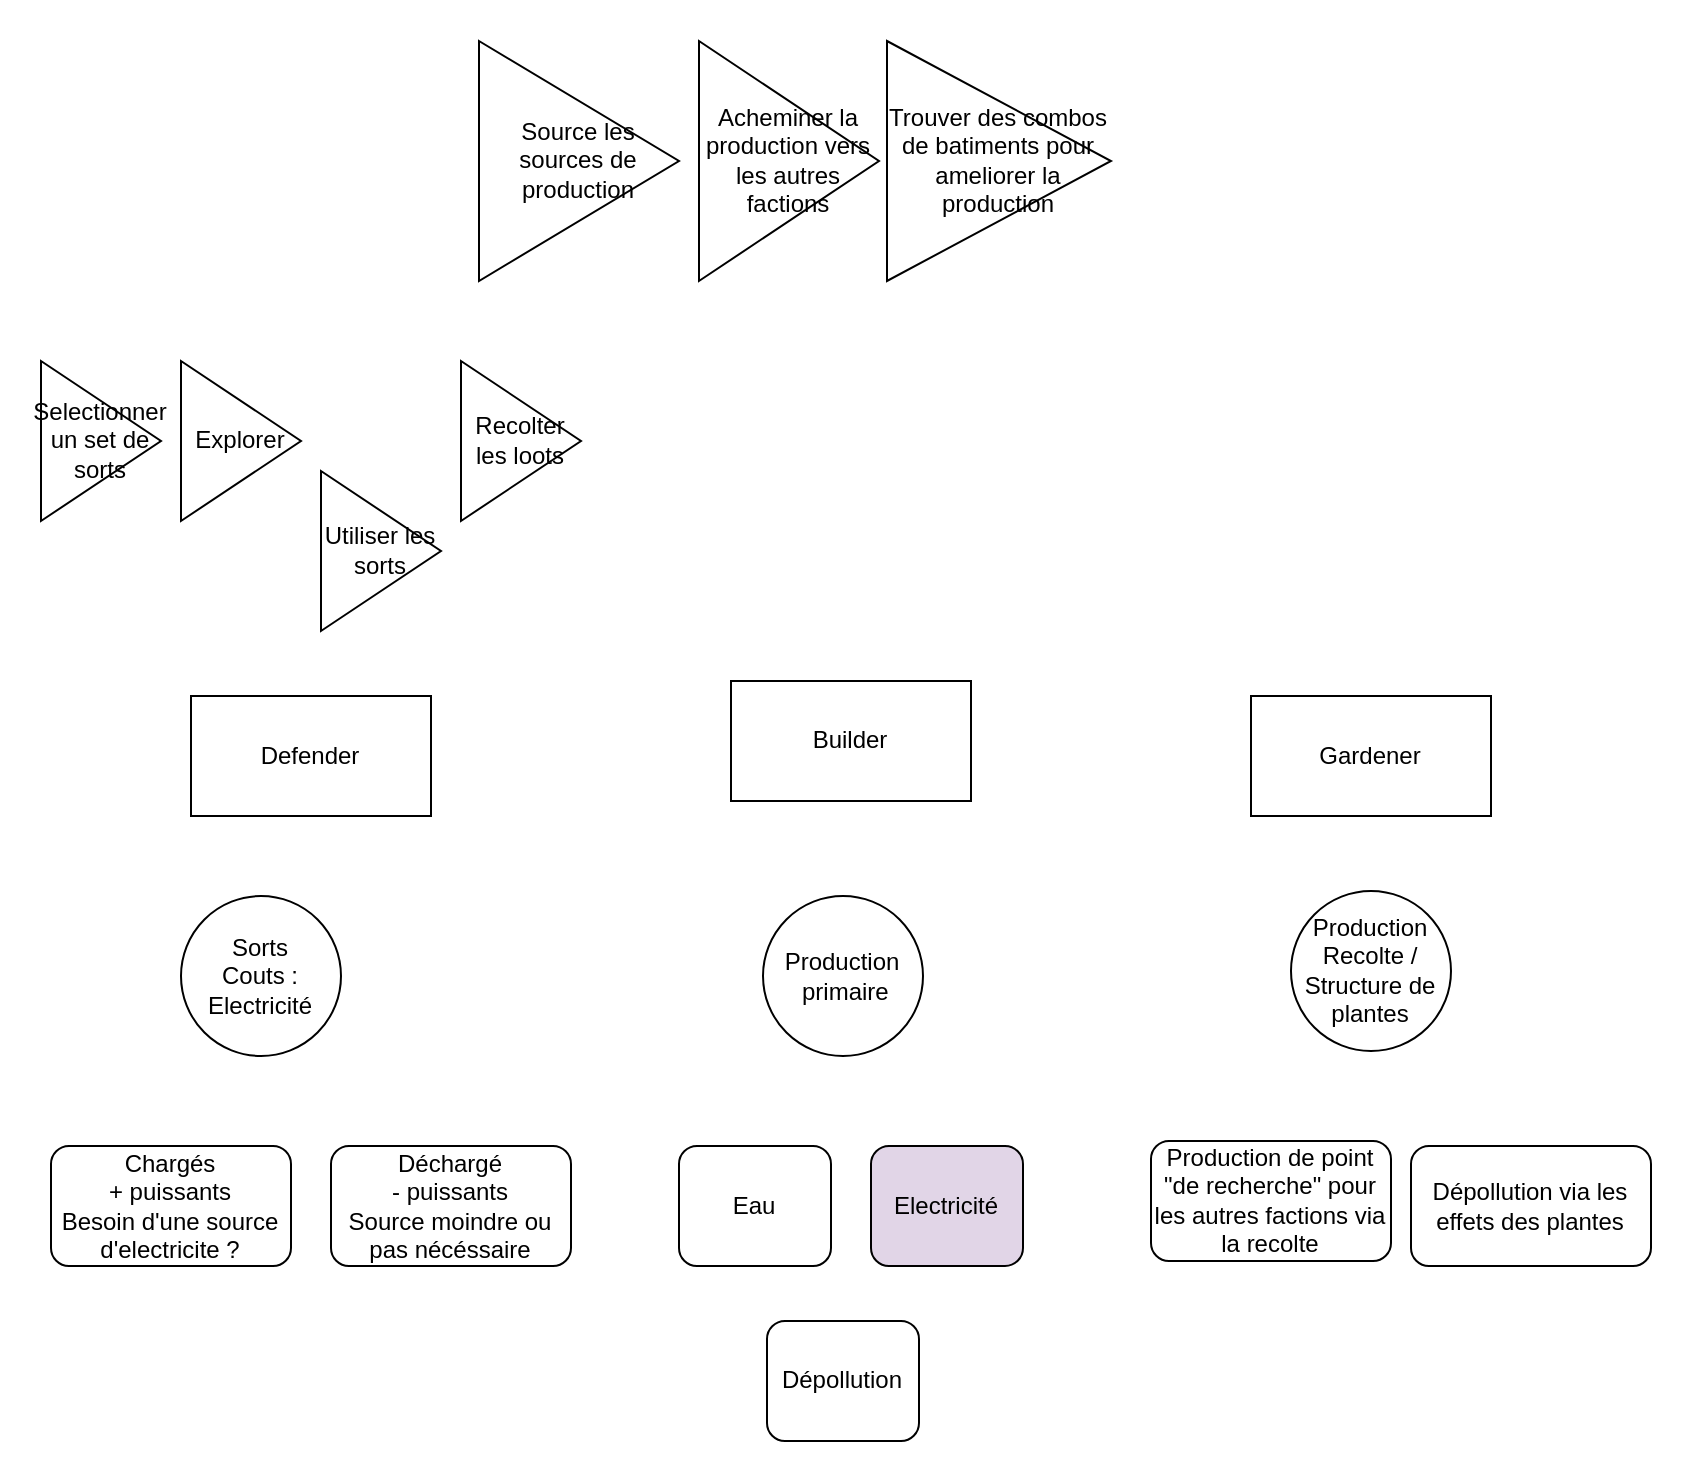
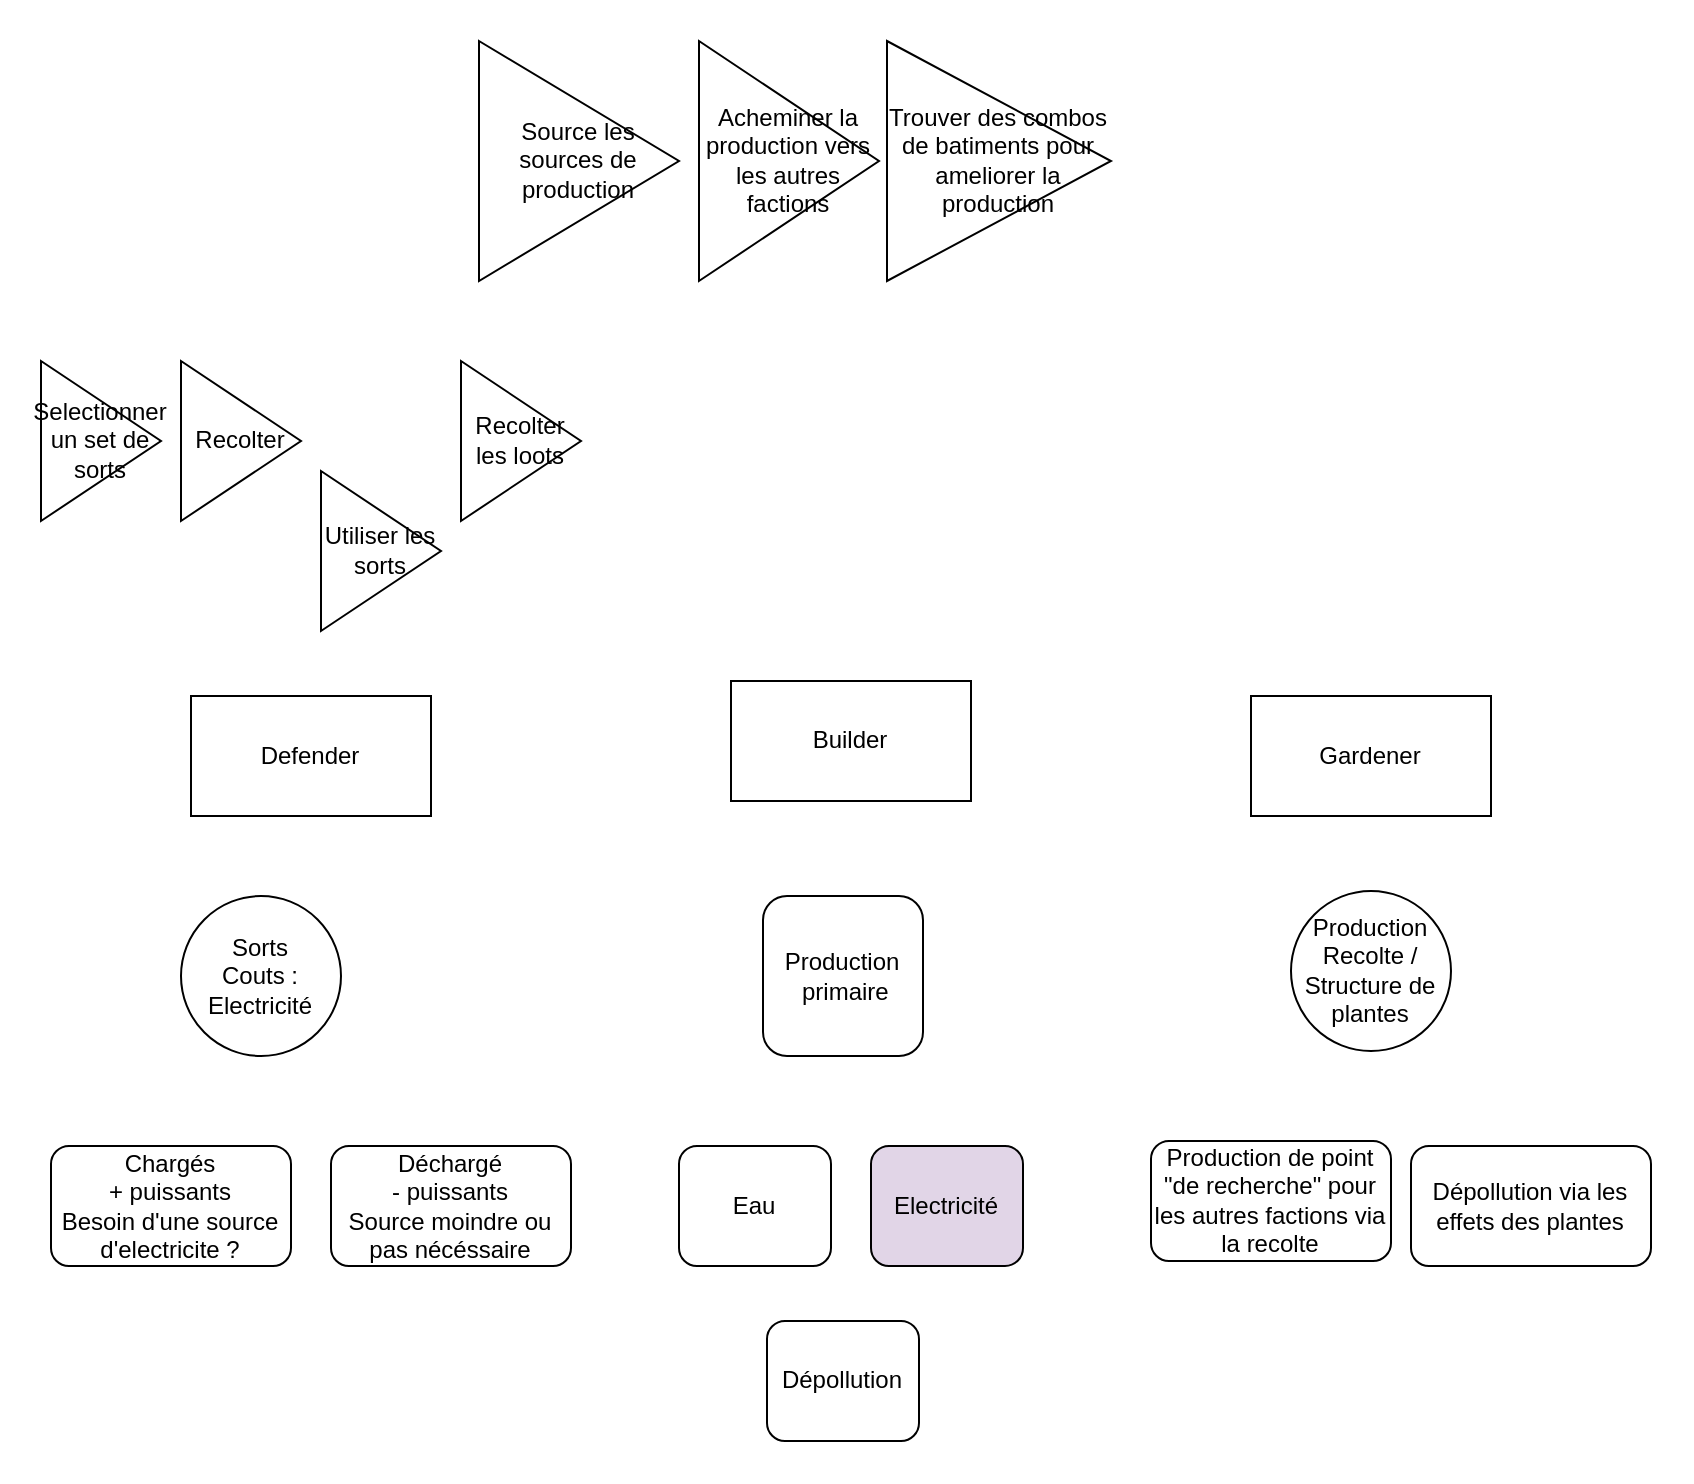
node "Explorer": label "Explorer" -> "Recolter"
node "Production primaire": shape ellipse -> rounded rectangle
